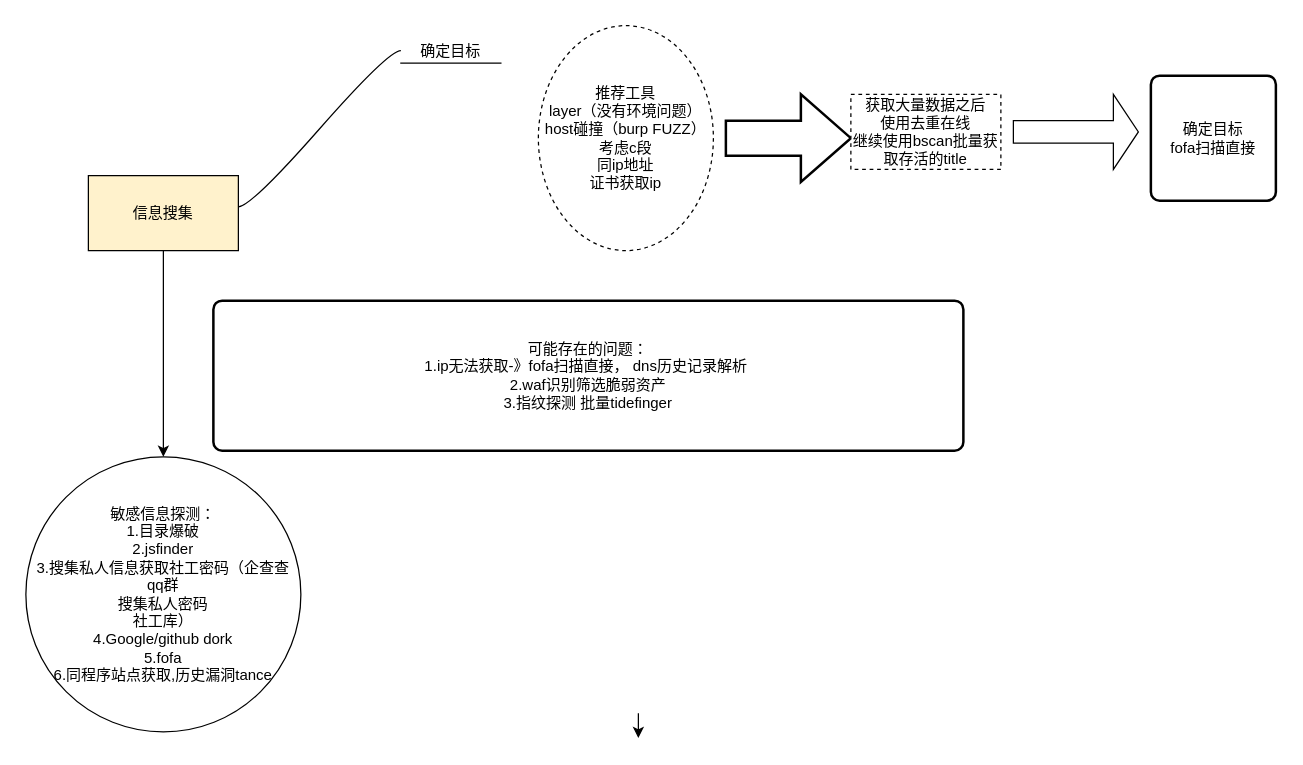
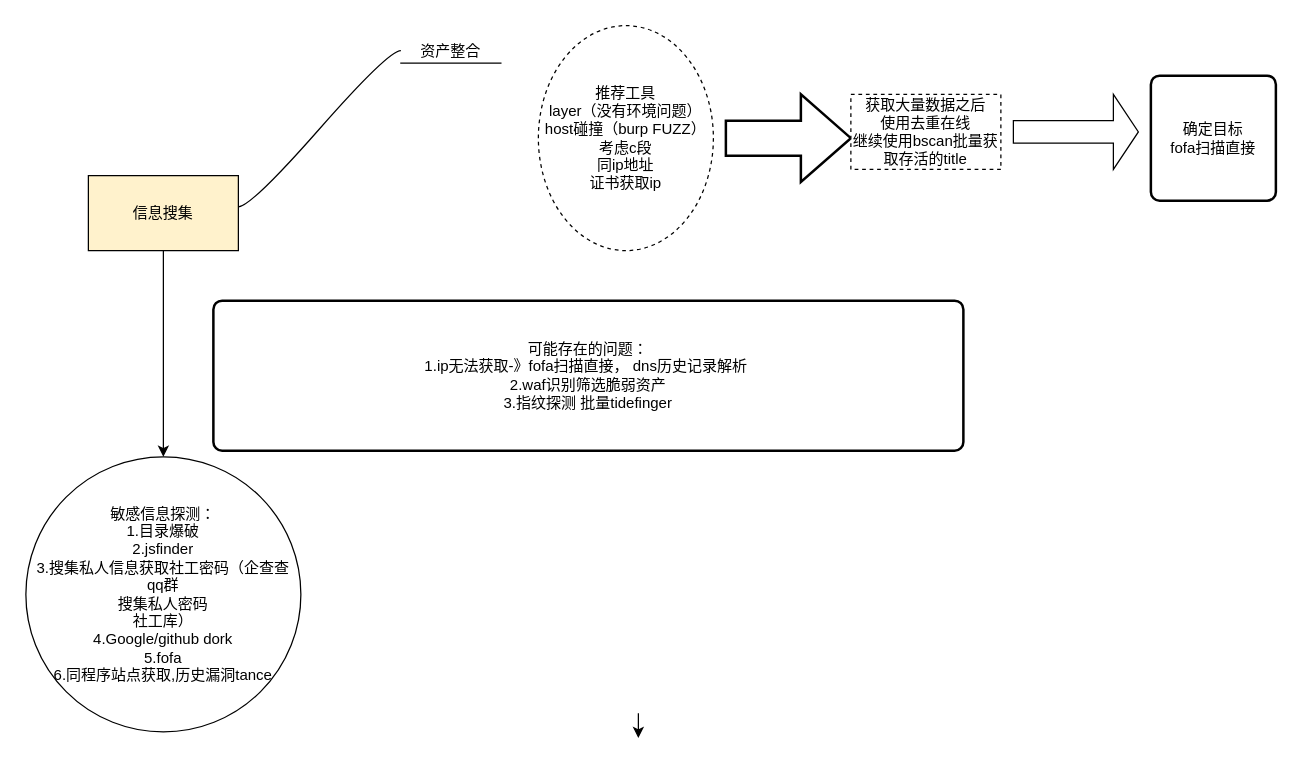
node "确定目标": label "确定目标" -> "资产整合"
